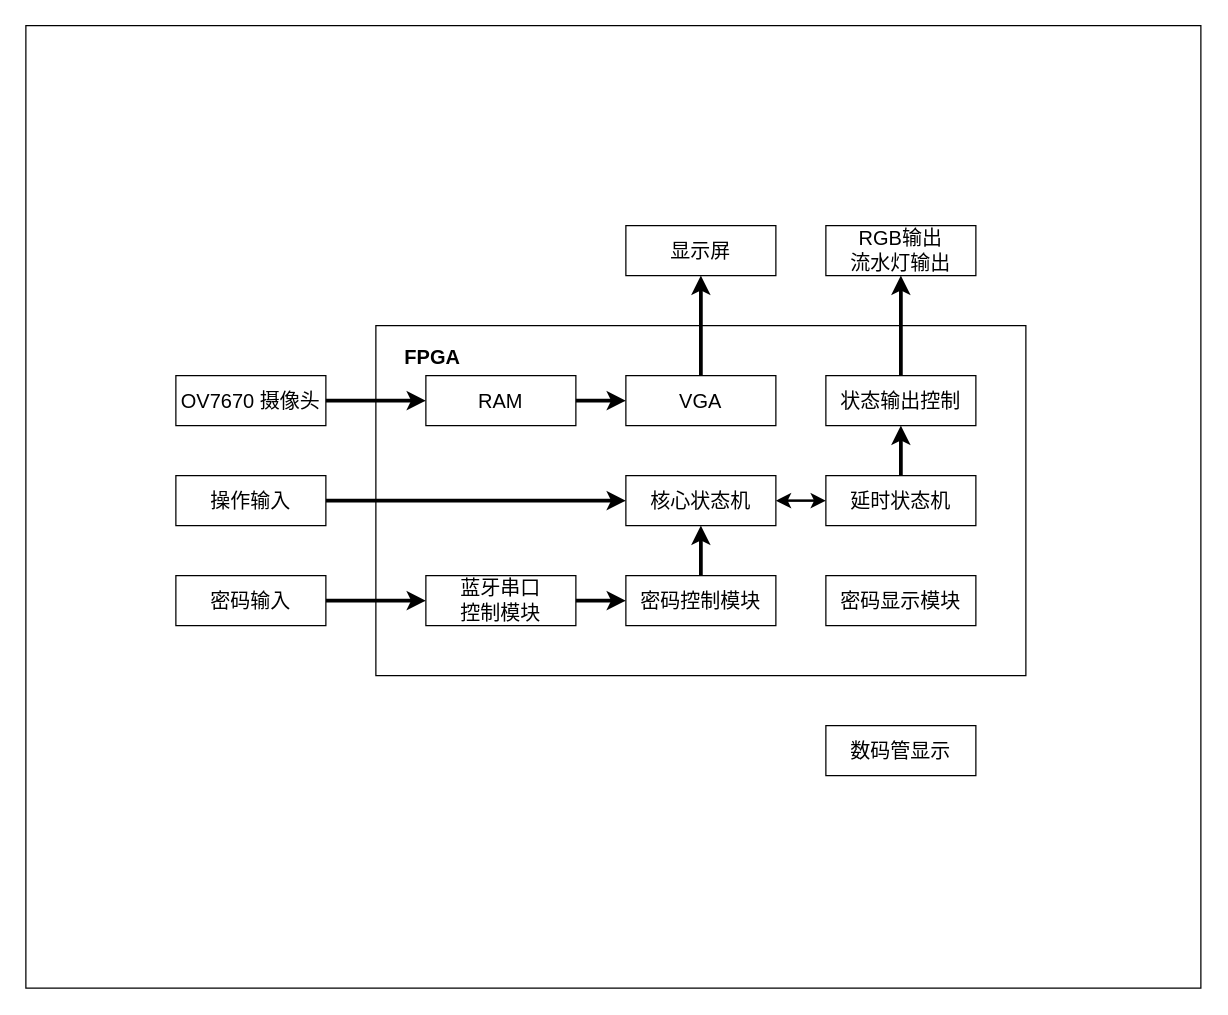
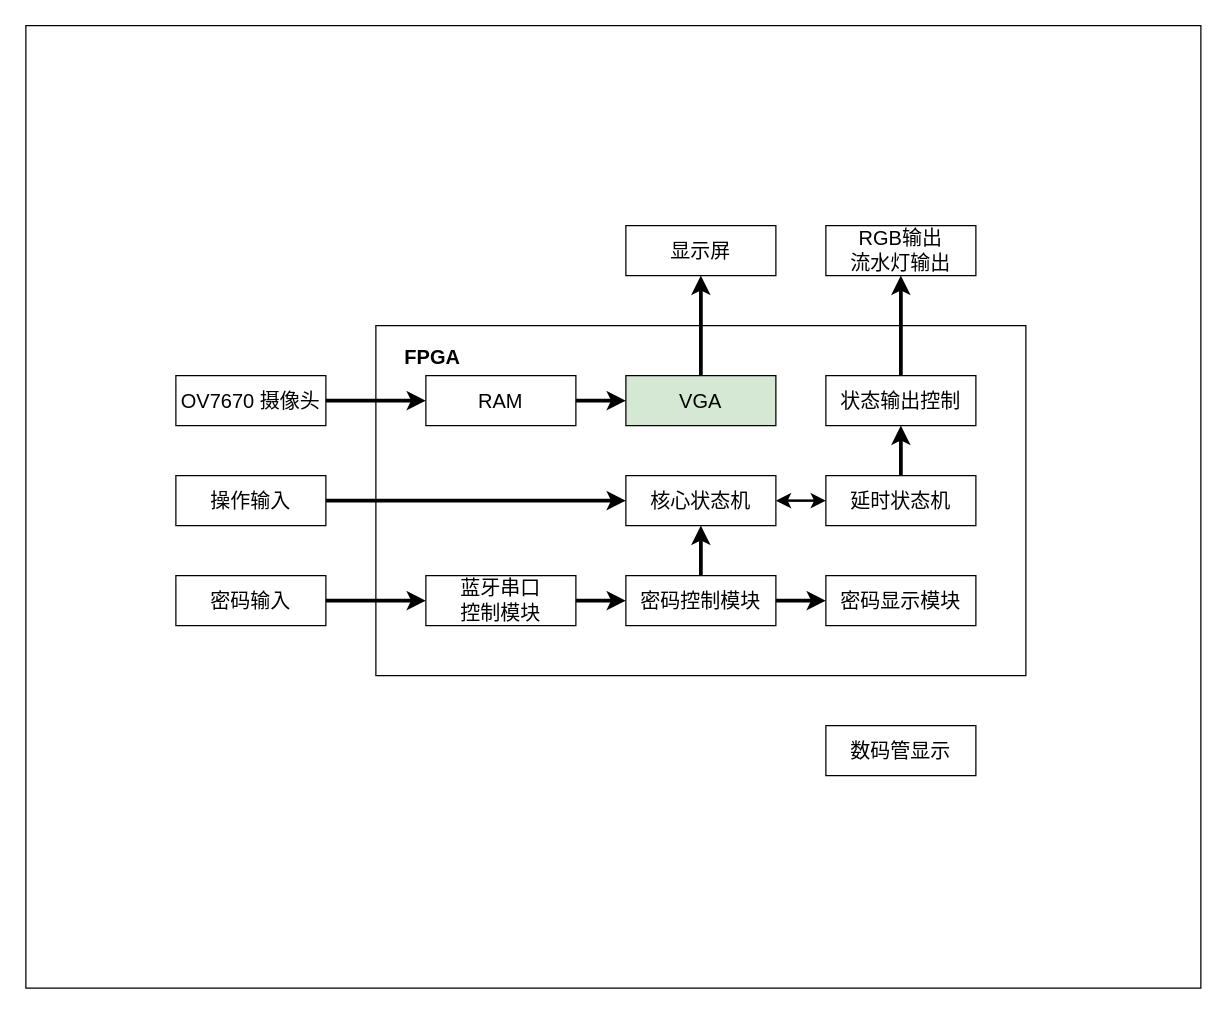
node "VGA": fillcolor #ffffff -> #d5e8d4
edge "密码控制模块" -> "密码显示模块": added
